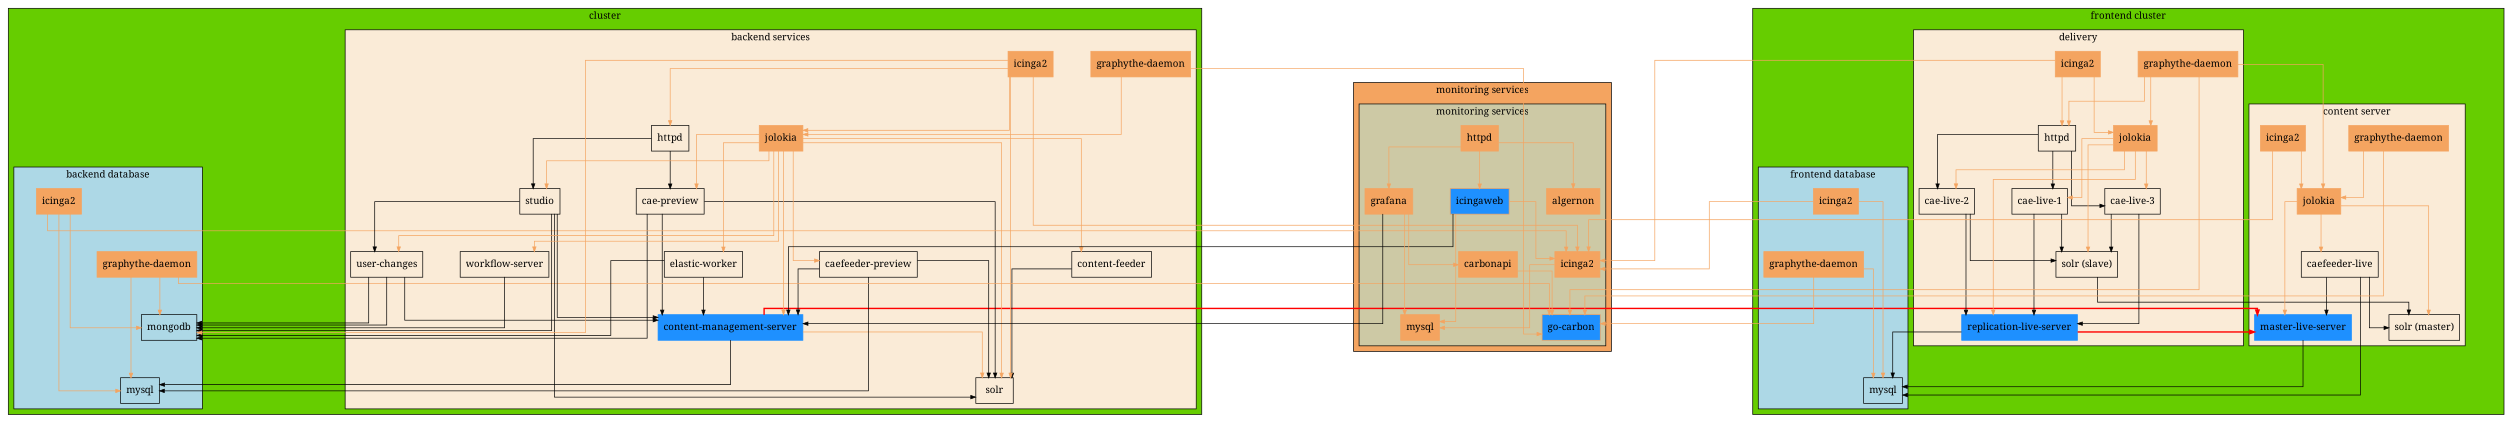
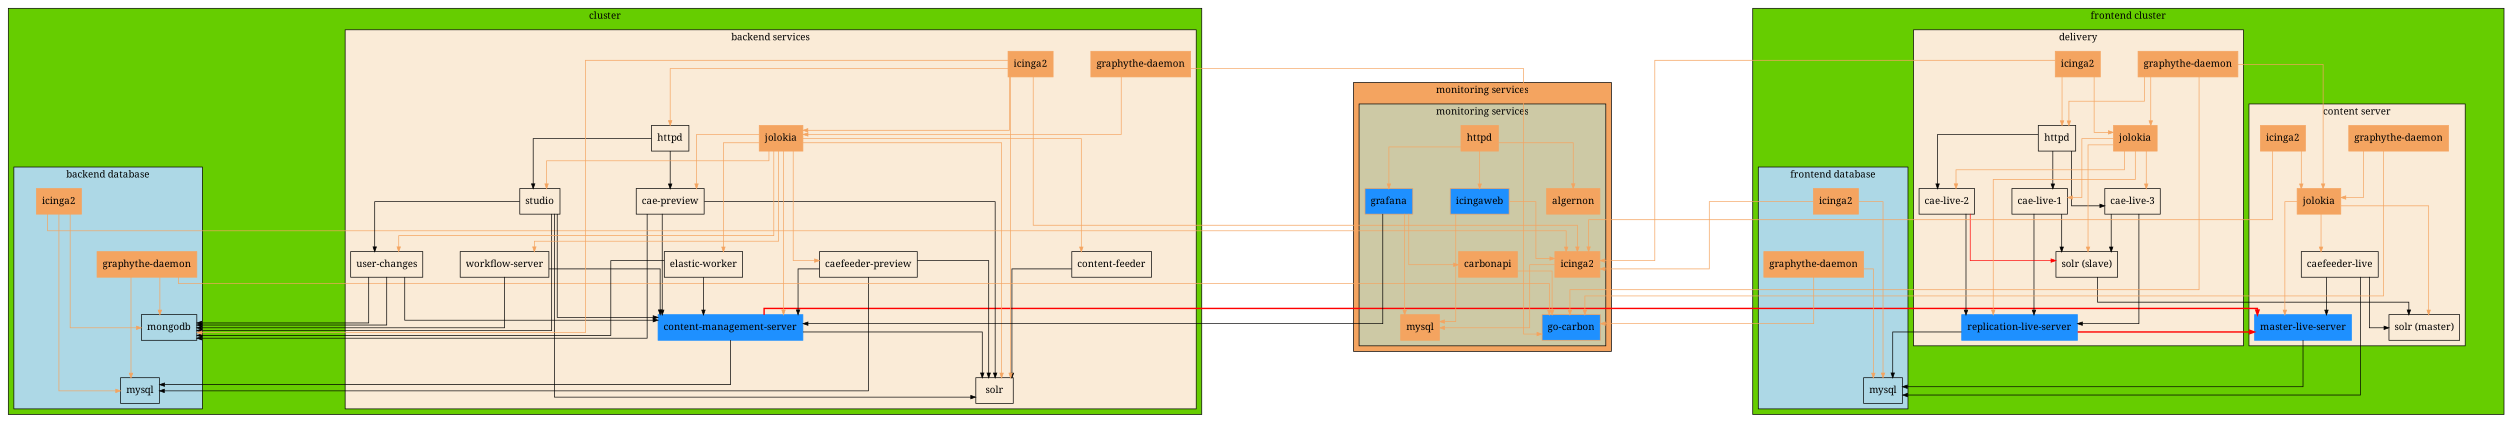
node "grafana": fillcolor sandybrown -> dodgerblue
edge "icingaweb" -> "content-management-server": now "workflow-server" -> "content-management-server"
edge "cae-live-2" -> "solr (slave)": color black -> red
edge "content-management-server" -> "solr": color sandybrown -> black
